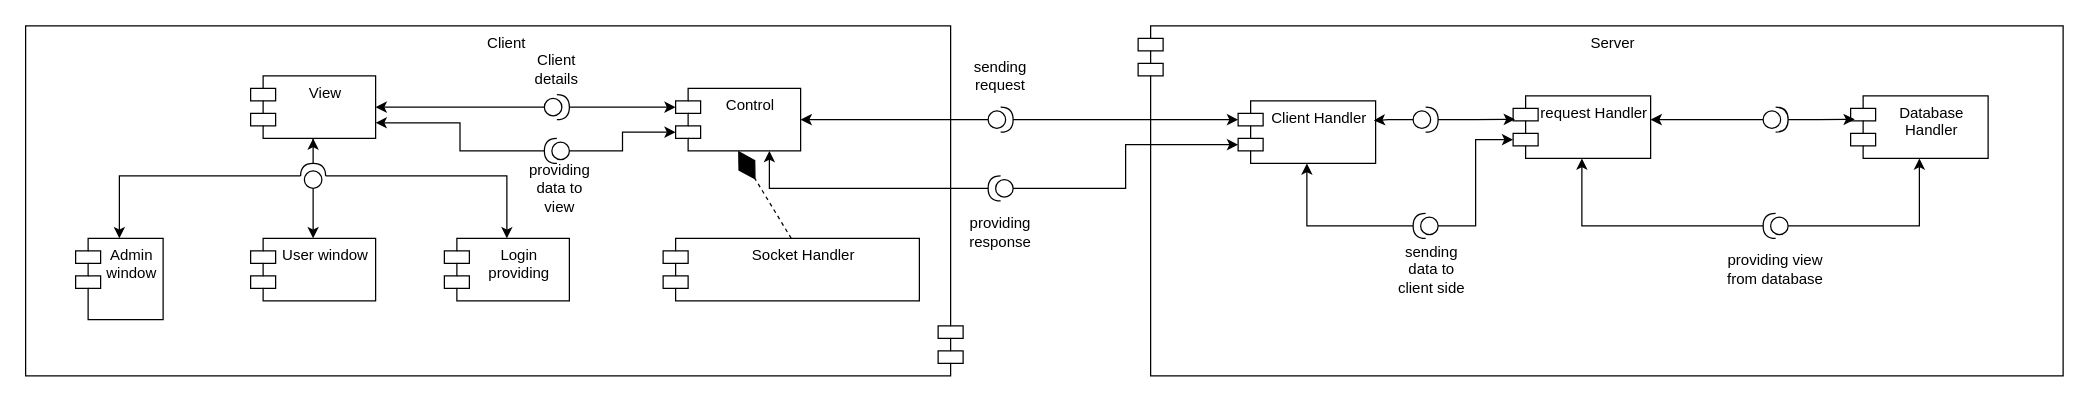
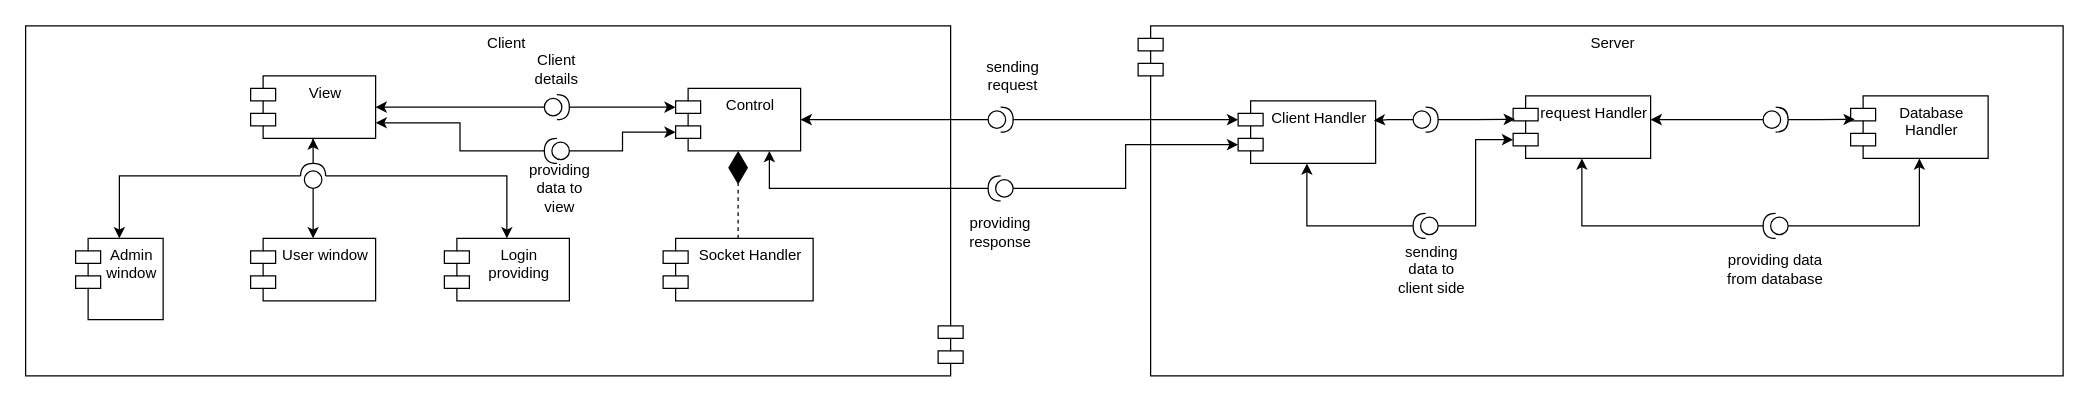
node "sending request": moved (1001, 76) -> (1013, 76)
node "Socket Handler": size 256x63 -> 150x63
node "providing view from database": label "providing view from database" -> "providing data from database"
